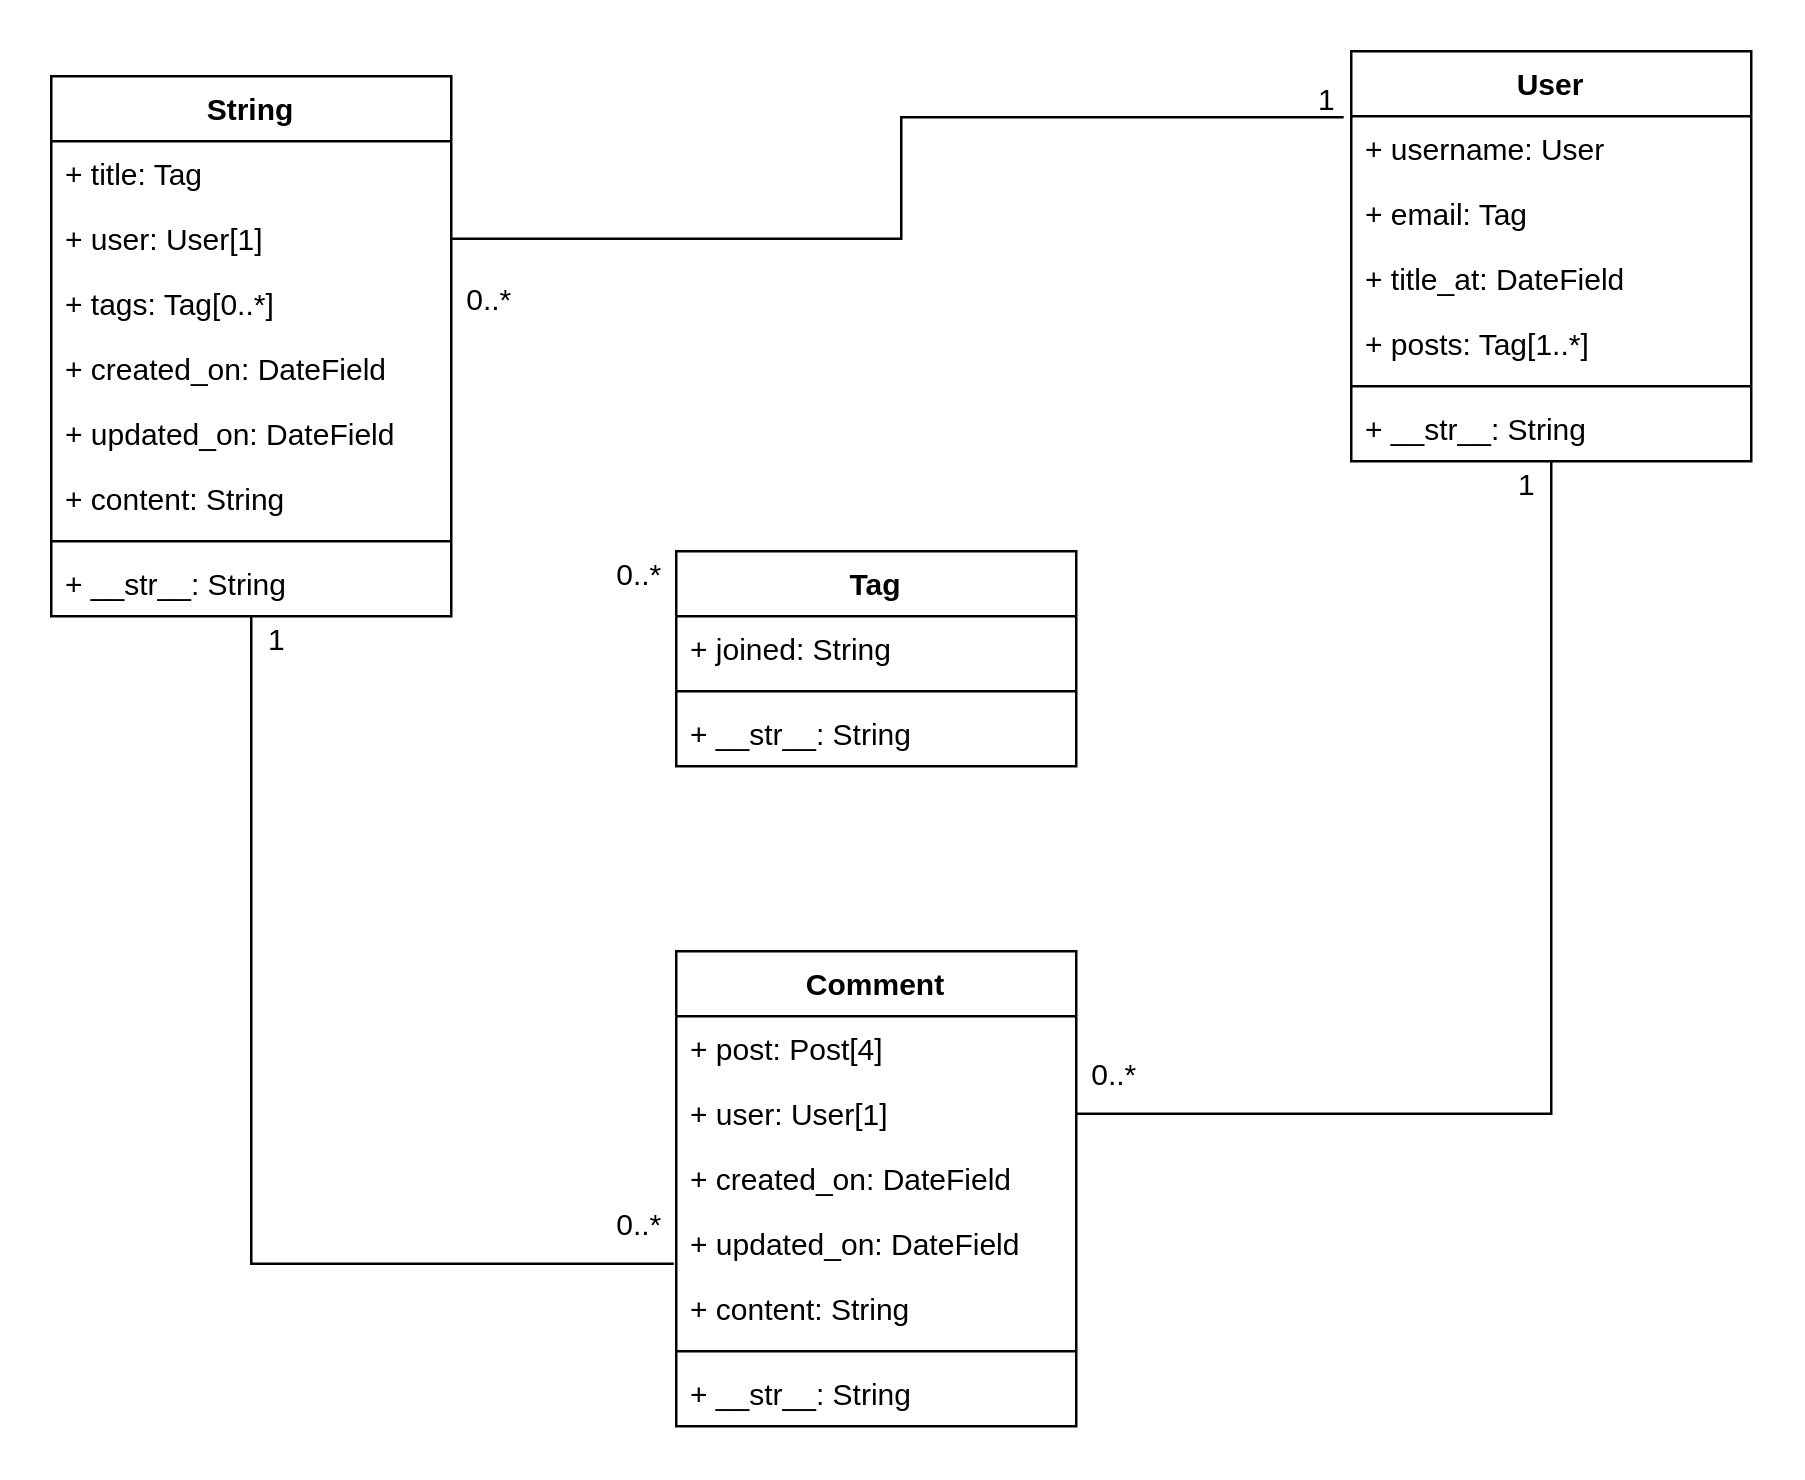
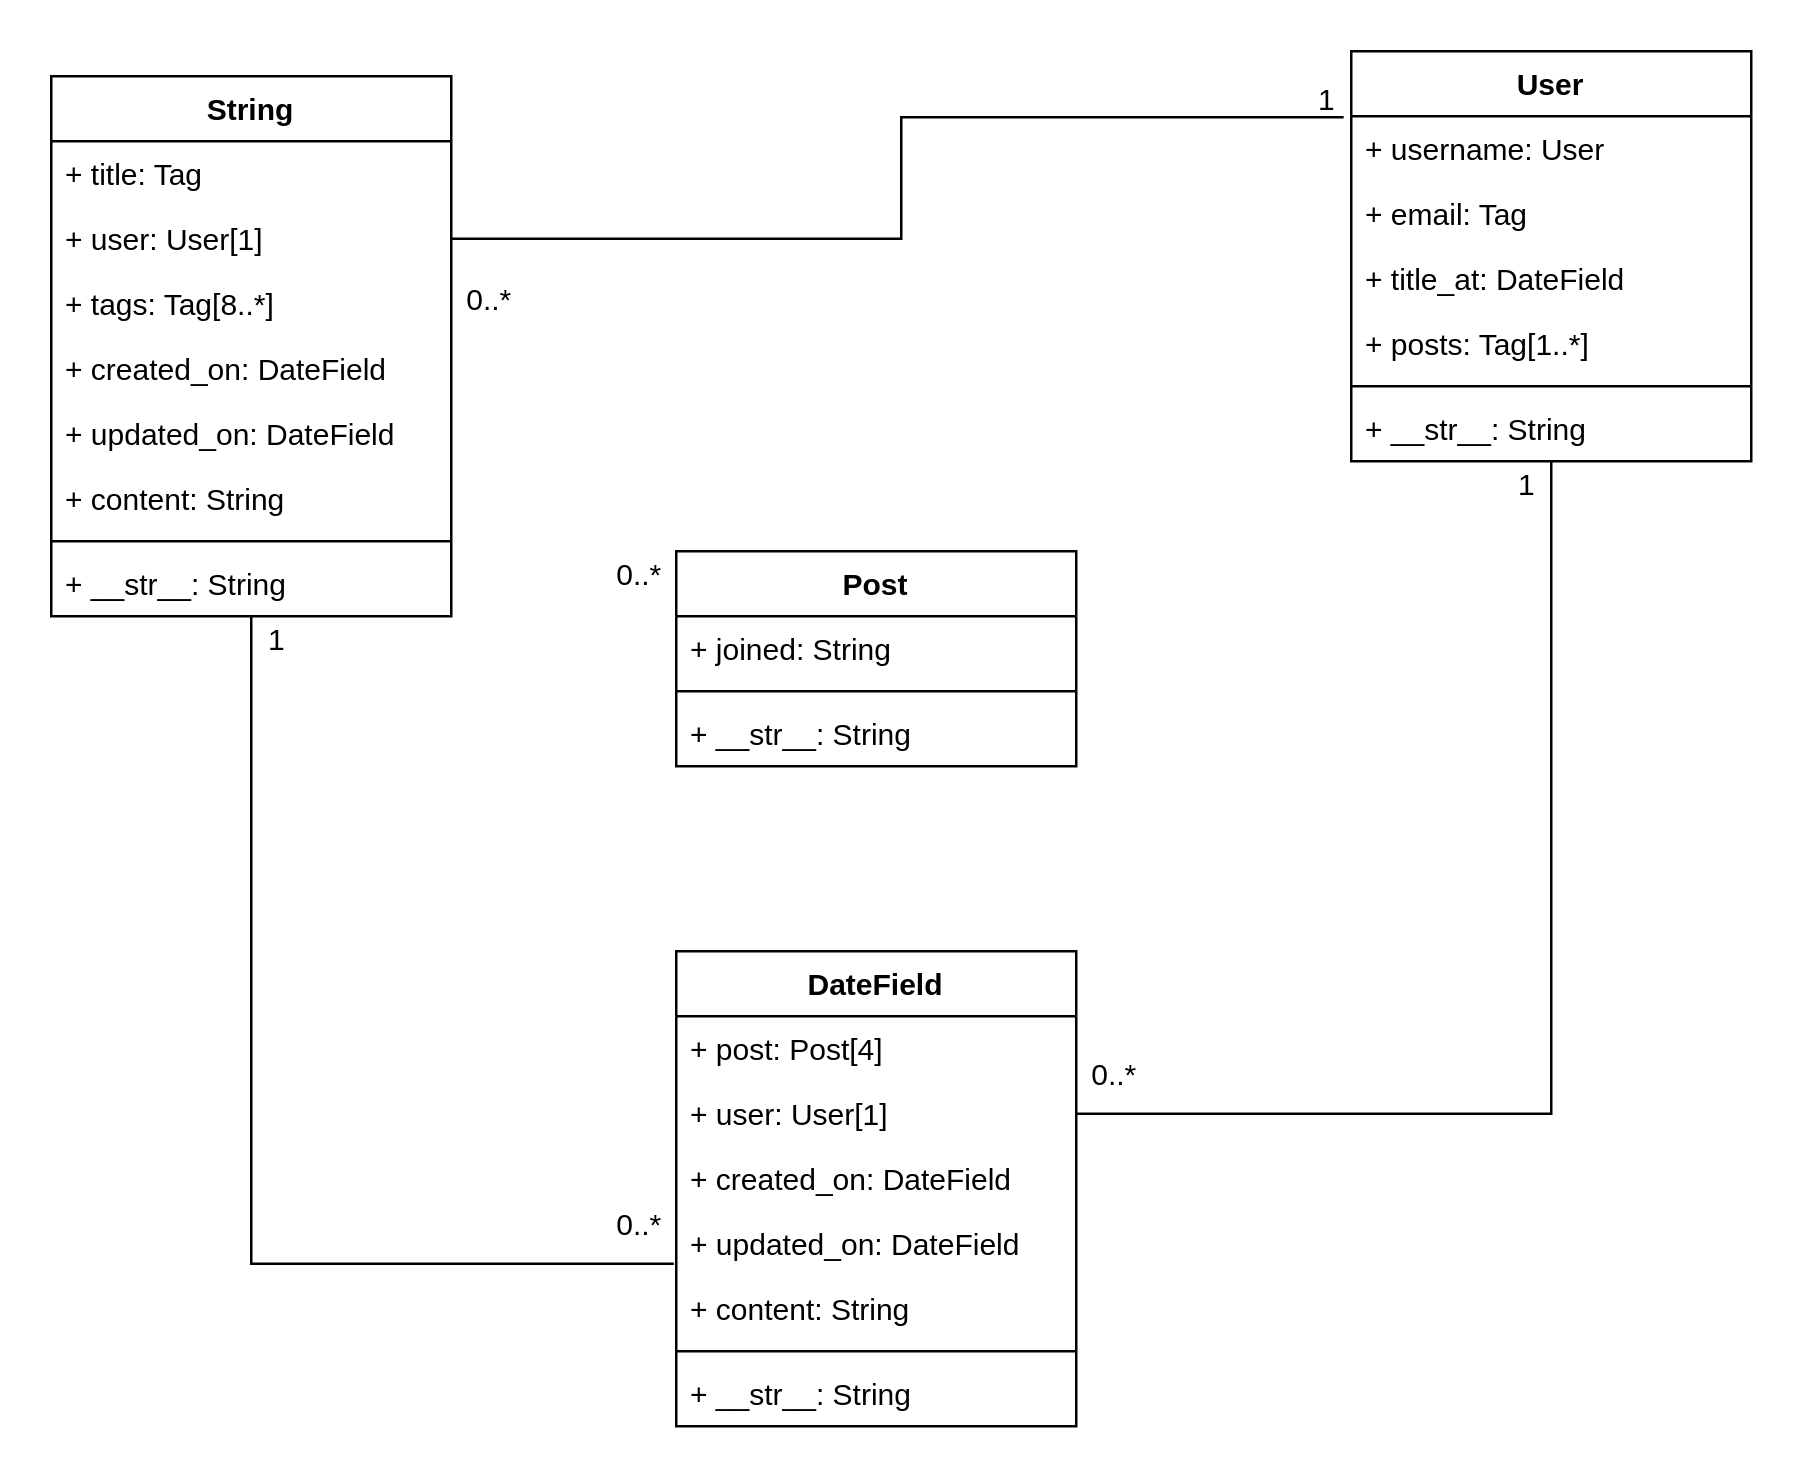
node "+ tags: Tag[0..*]": label "+ tags: Tag[0..*]" -> "+ tags: Tag[8..*]"
node "Tag": label "Tag" -> "Post"
node "Comment": label "Comment" -> "DateField"
